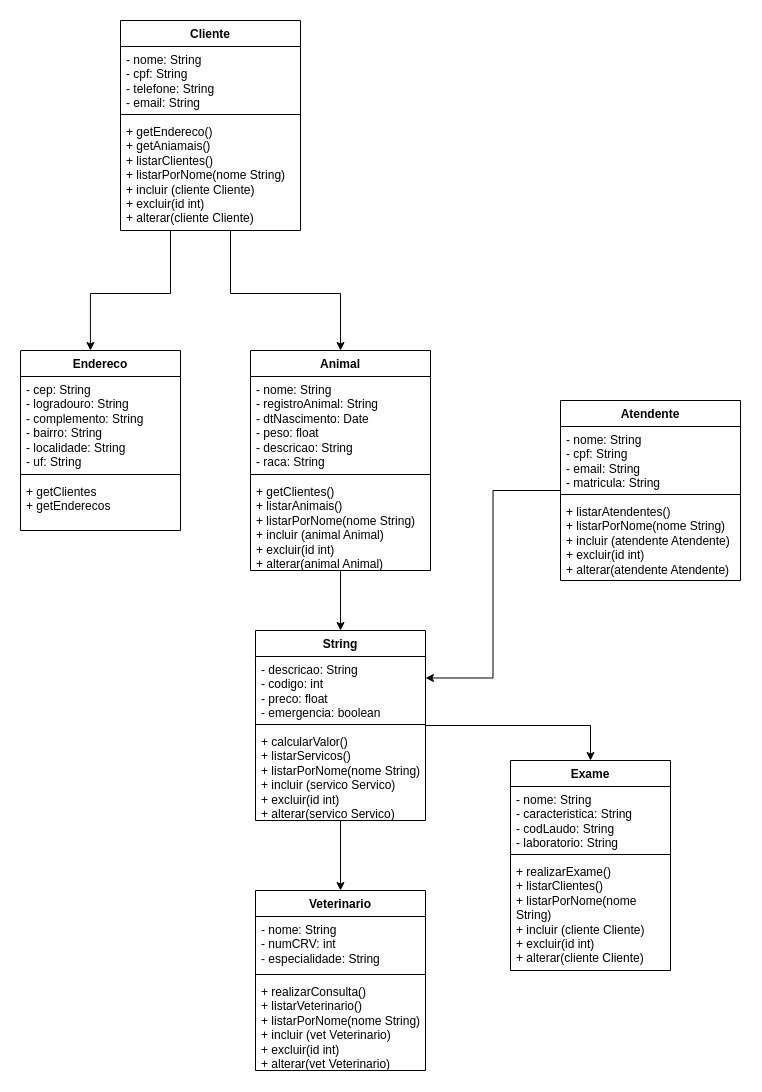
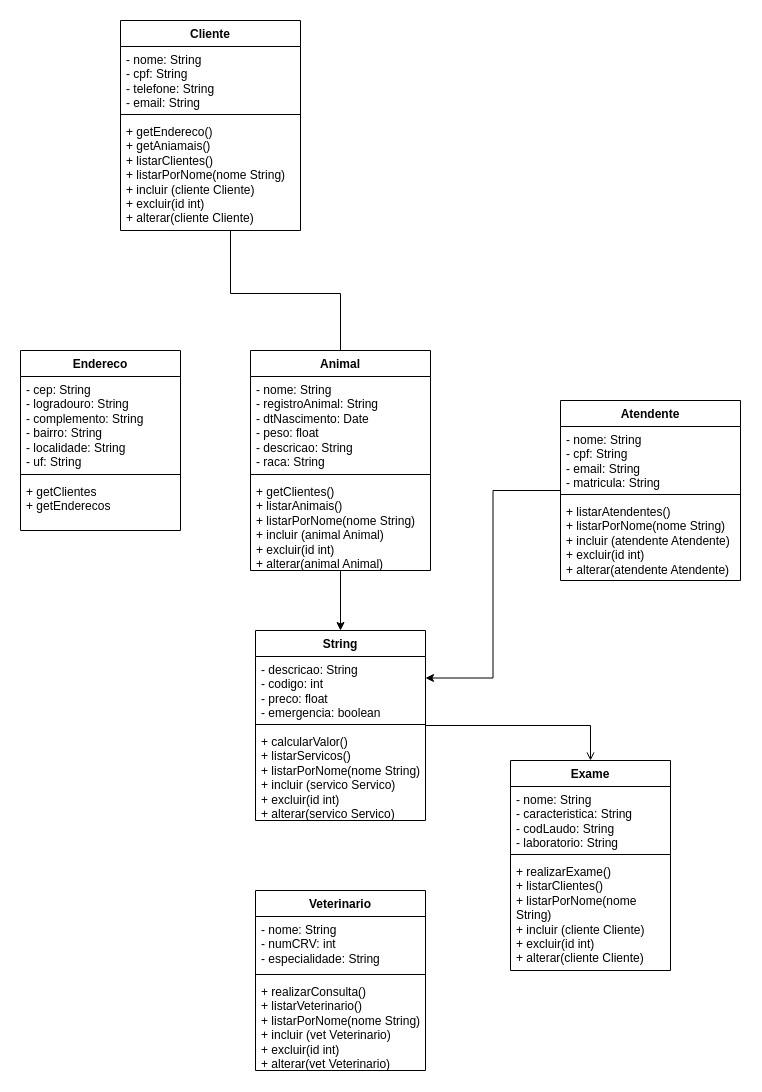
edge "Cliente" -> "Endereco": removed
edge "Cliente" -> "Animal": arrowhead classic -> none
edge "String" -> "Exame": arrowhead classic -> open
edge "String" -> "Veterinario": removed
